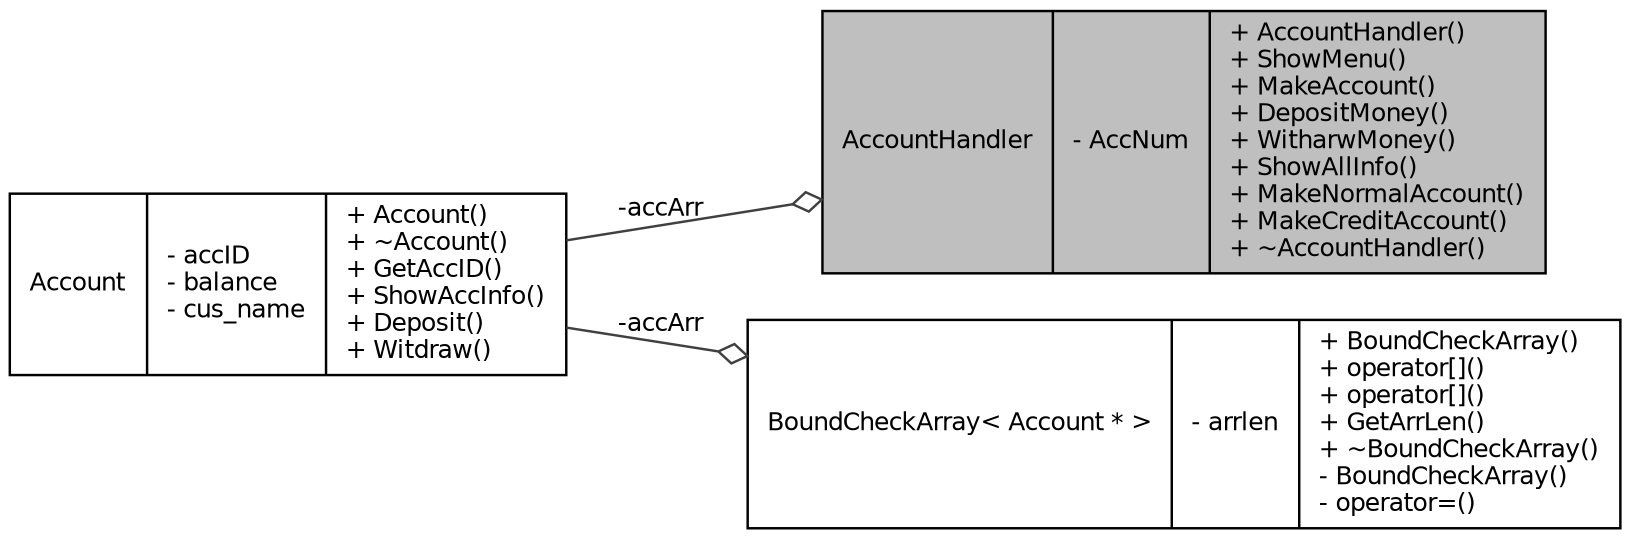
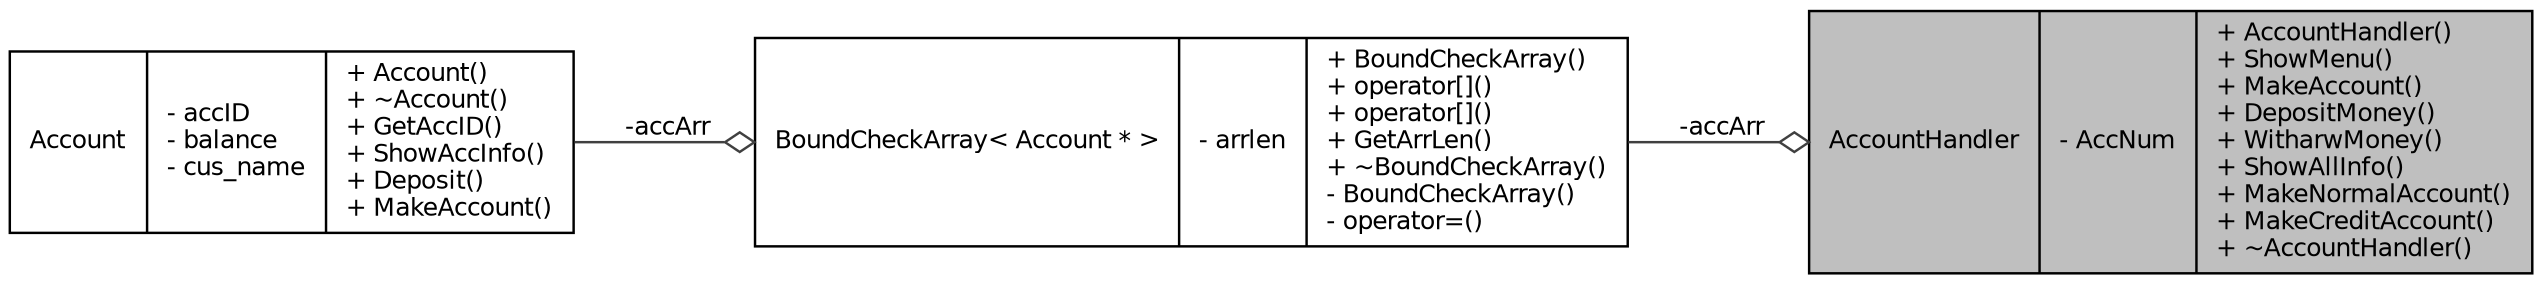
edge "Account" -> "AccountHandler": now "BoundCheckArray< Account * >" -> "AccountHandler"
node "Account": text "+ Witdraw()" -> "+ MakeAccount()"
